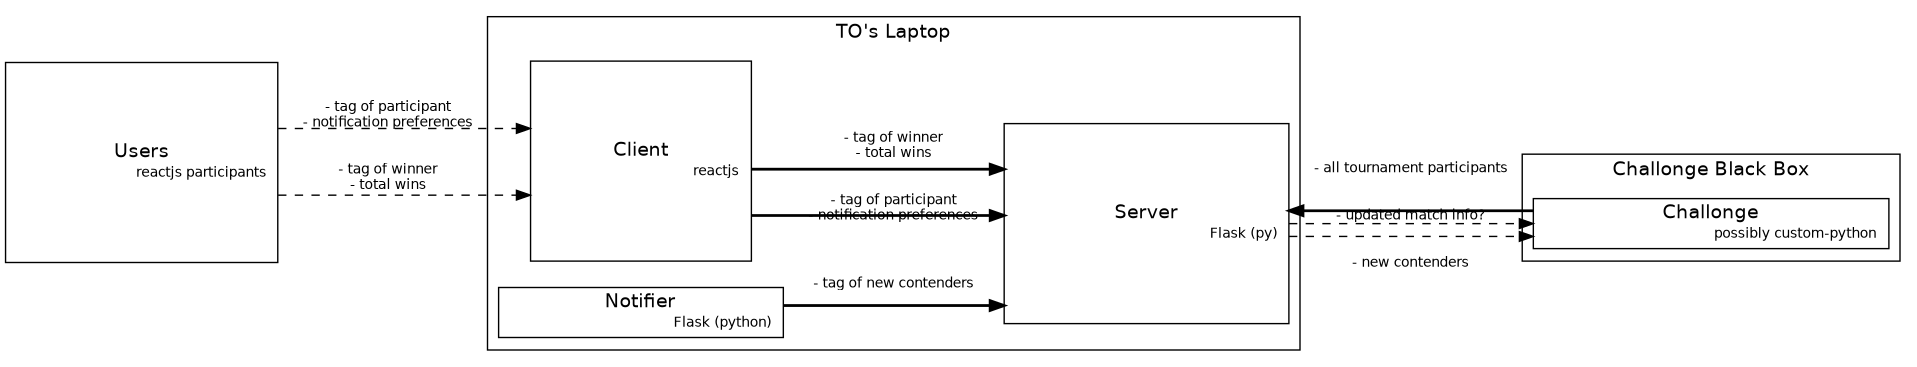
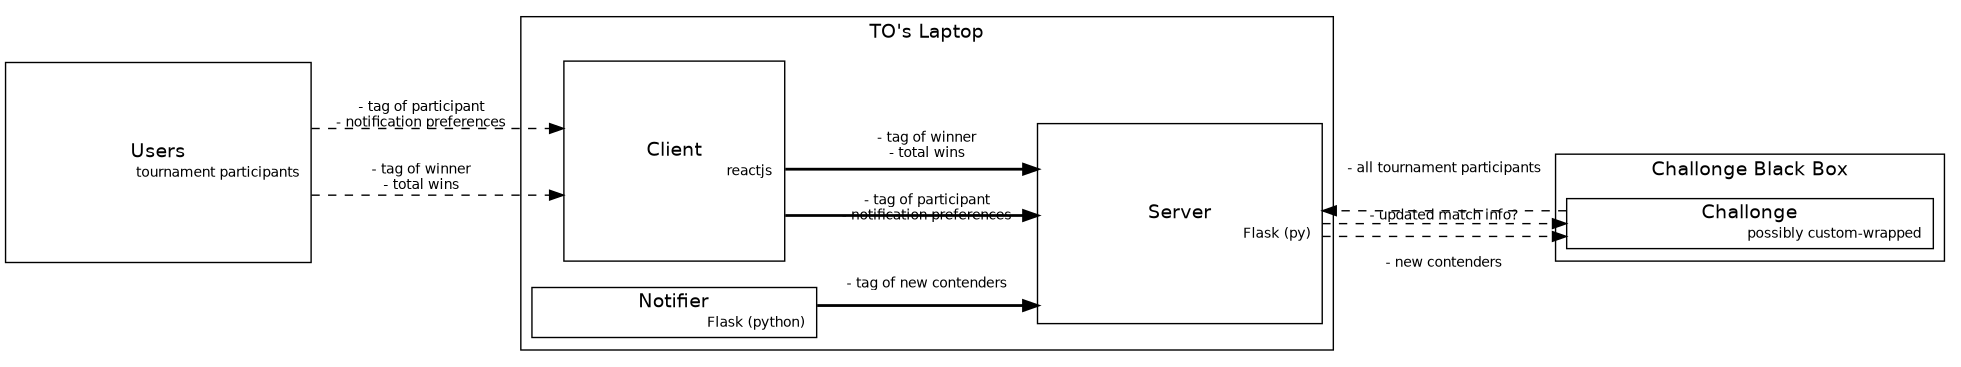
node "Users": text "reactjs participants" -> "tournament participants"
edge "Challonge" -> "Server": style bold -> dashed
node "Challonge": text "possibly custom-python" -> "possibly custom-wrapped"
